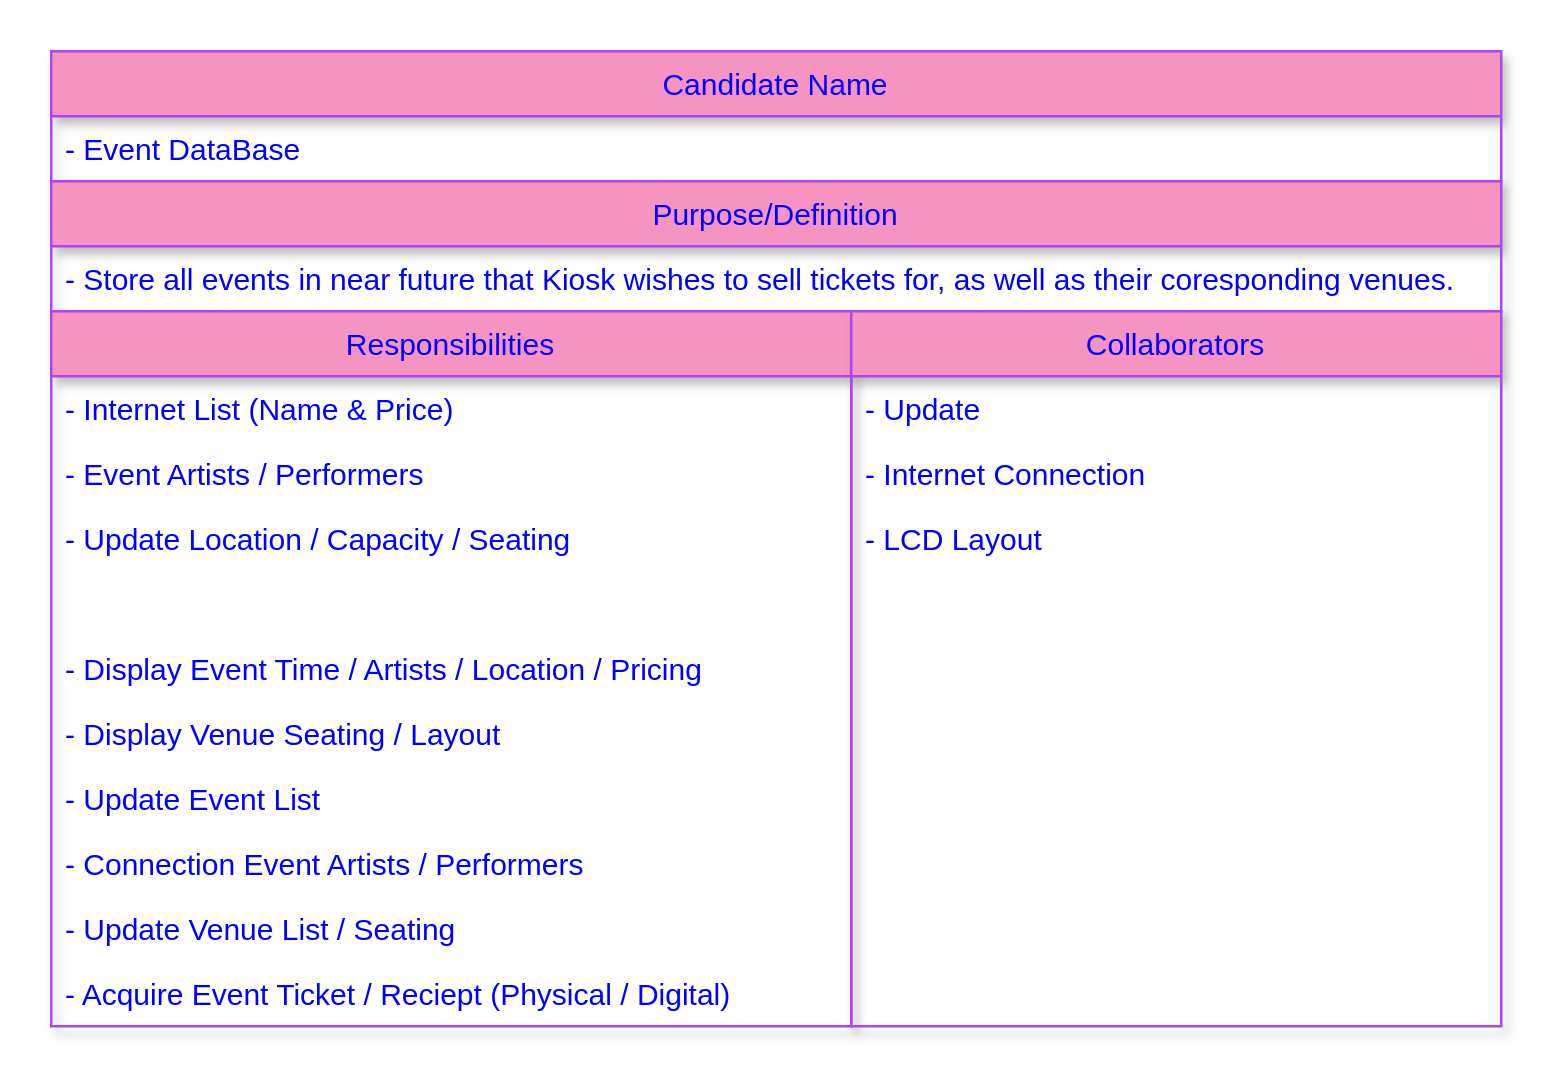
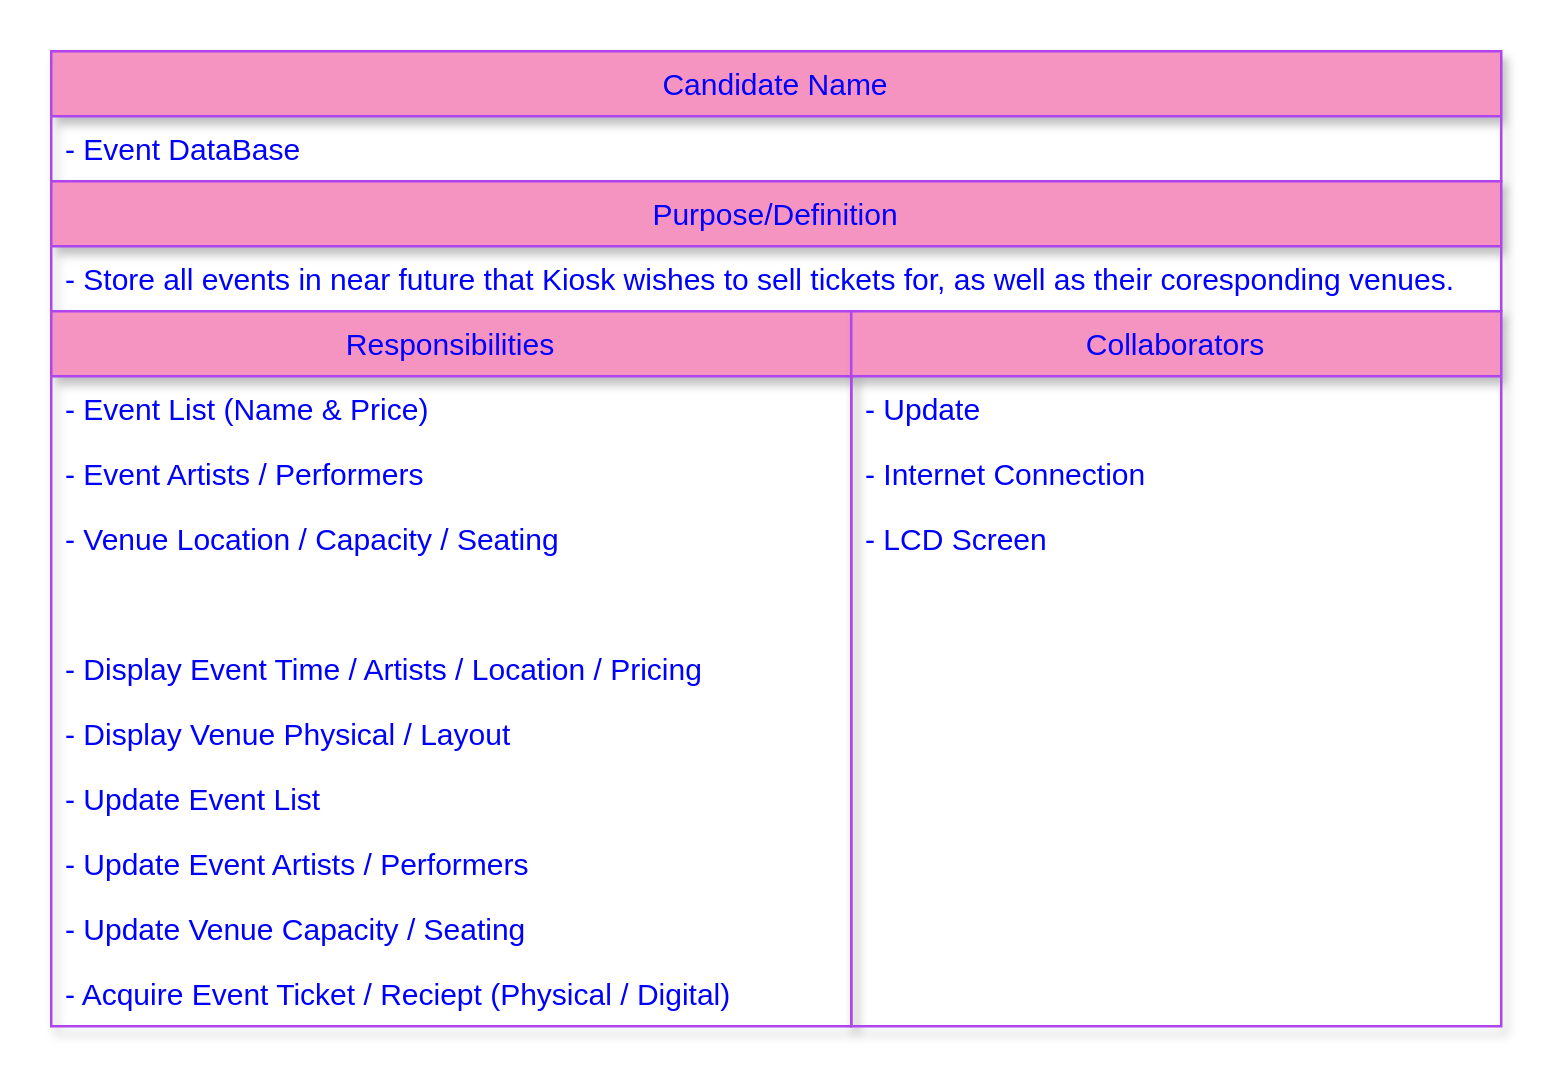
node "- Internet List (Name & Price)": label "- Internet List (Name & Price)" -> "- Event List (Name & Price)"
node "- Update Location / Capacity / Seating": label "- Update Location / Capacity / Seating" -> "- Venue Location / Capacity / Seating"
node "- LCD Layout": label "- LCD Layout" -> "- LCD Screen"
node "- Display Venue Seating / Layout": label "- Display Venue Seating / Layout" -> "- Display Venue Physical / Layout"
node "- Connection Event Artists / Performers": label "- Connection Event Artists / Performers" -> "- Update Event Artists / Performers"
node "- Update Venue List / Seating": label "- Update Venue List / Seating" -> "- Update Venue Capacity / Seating"
